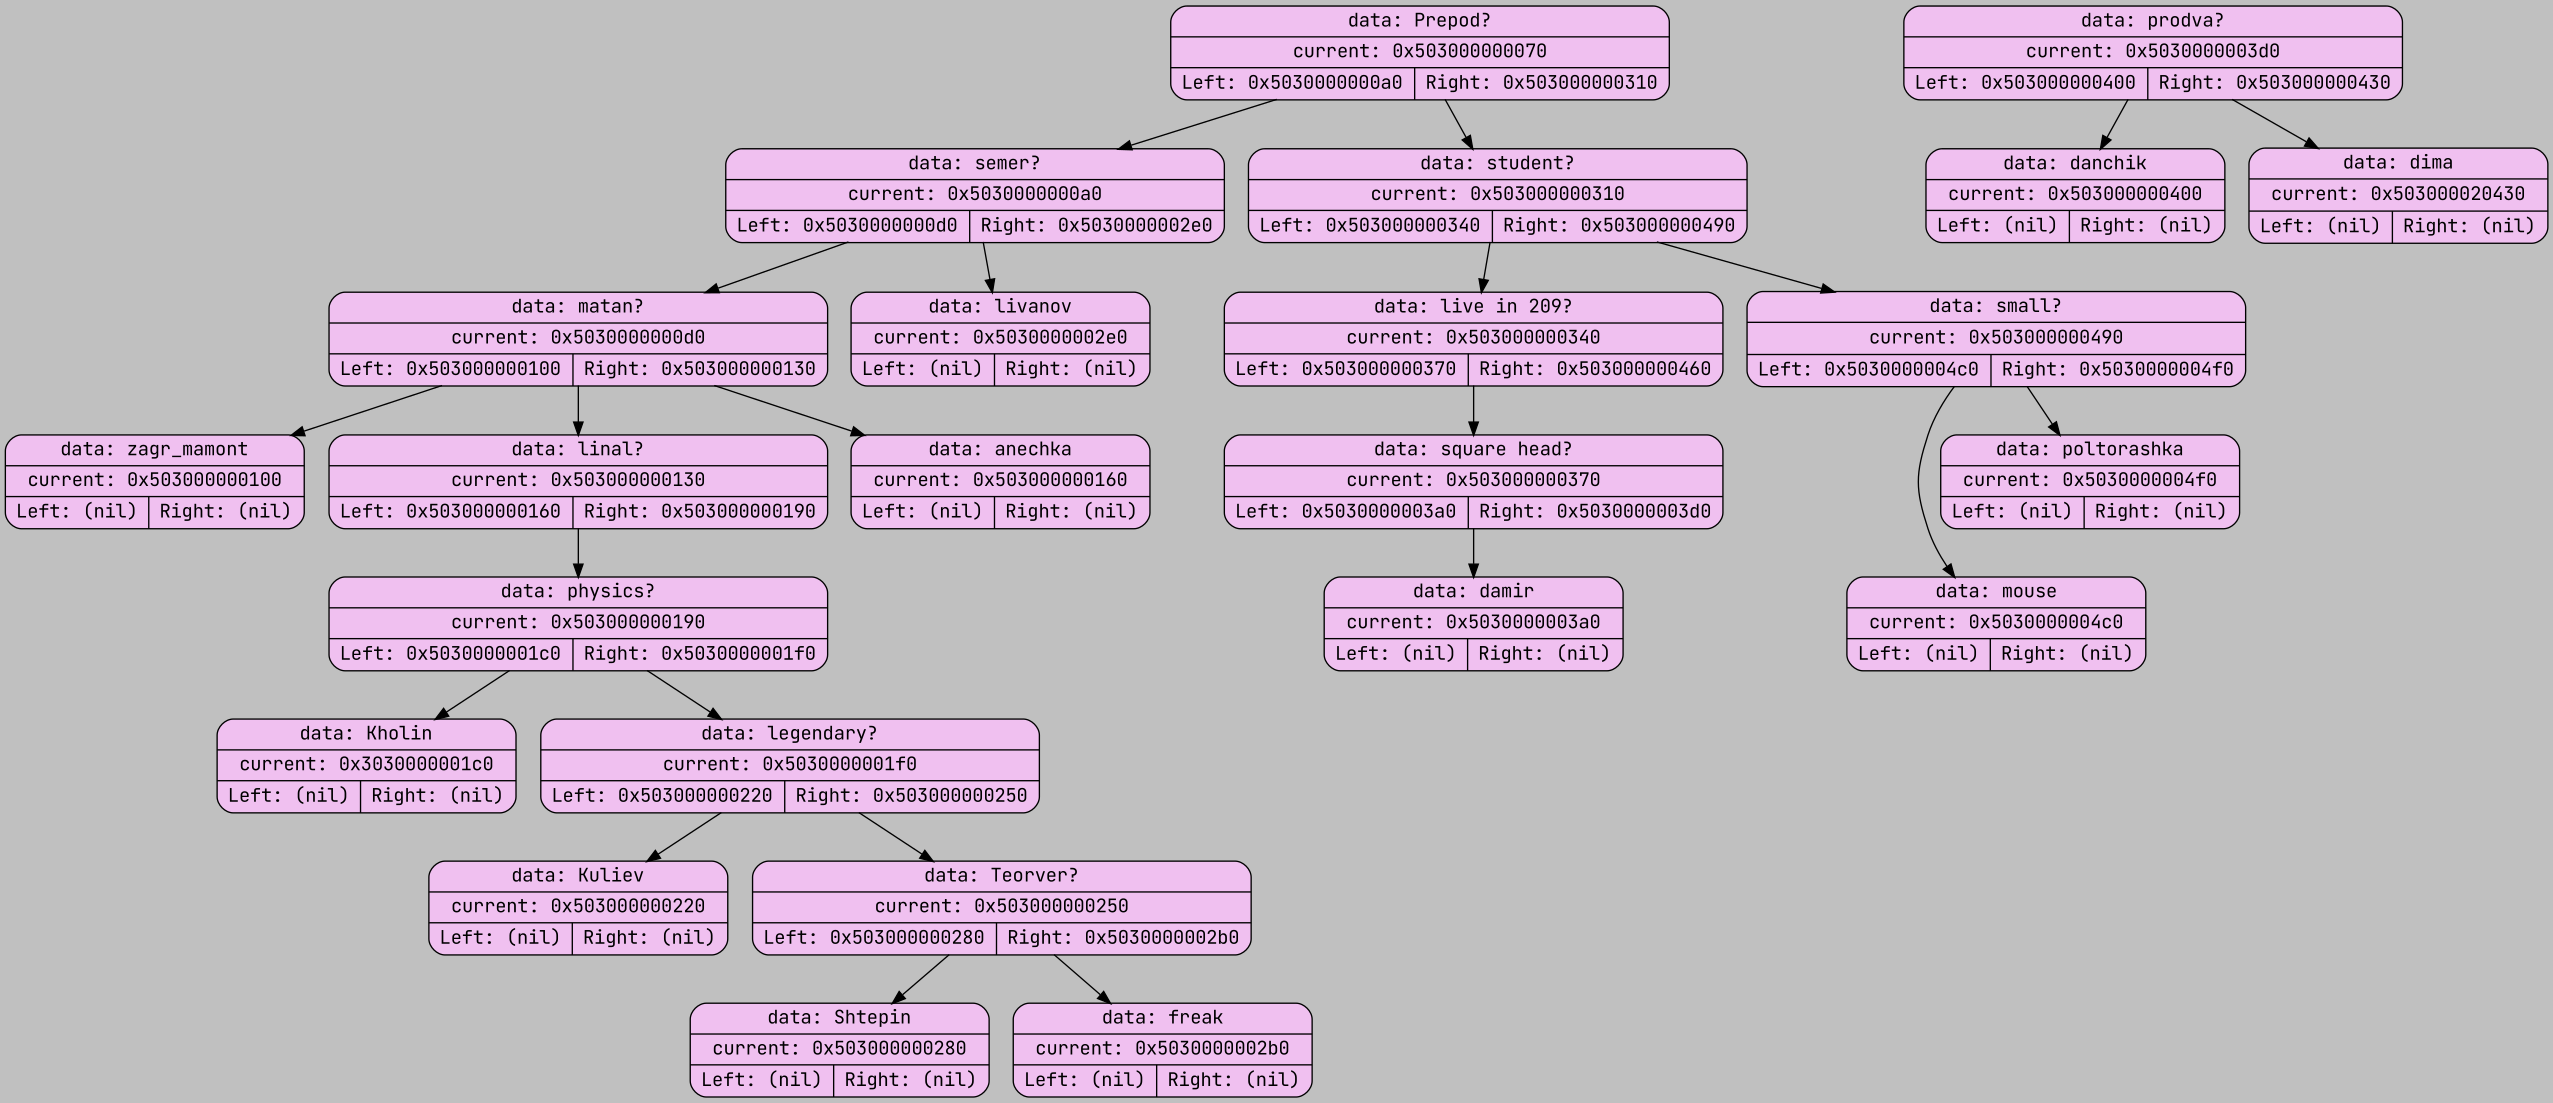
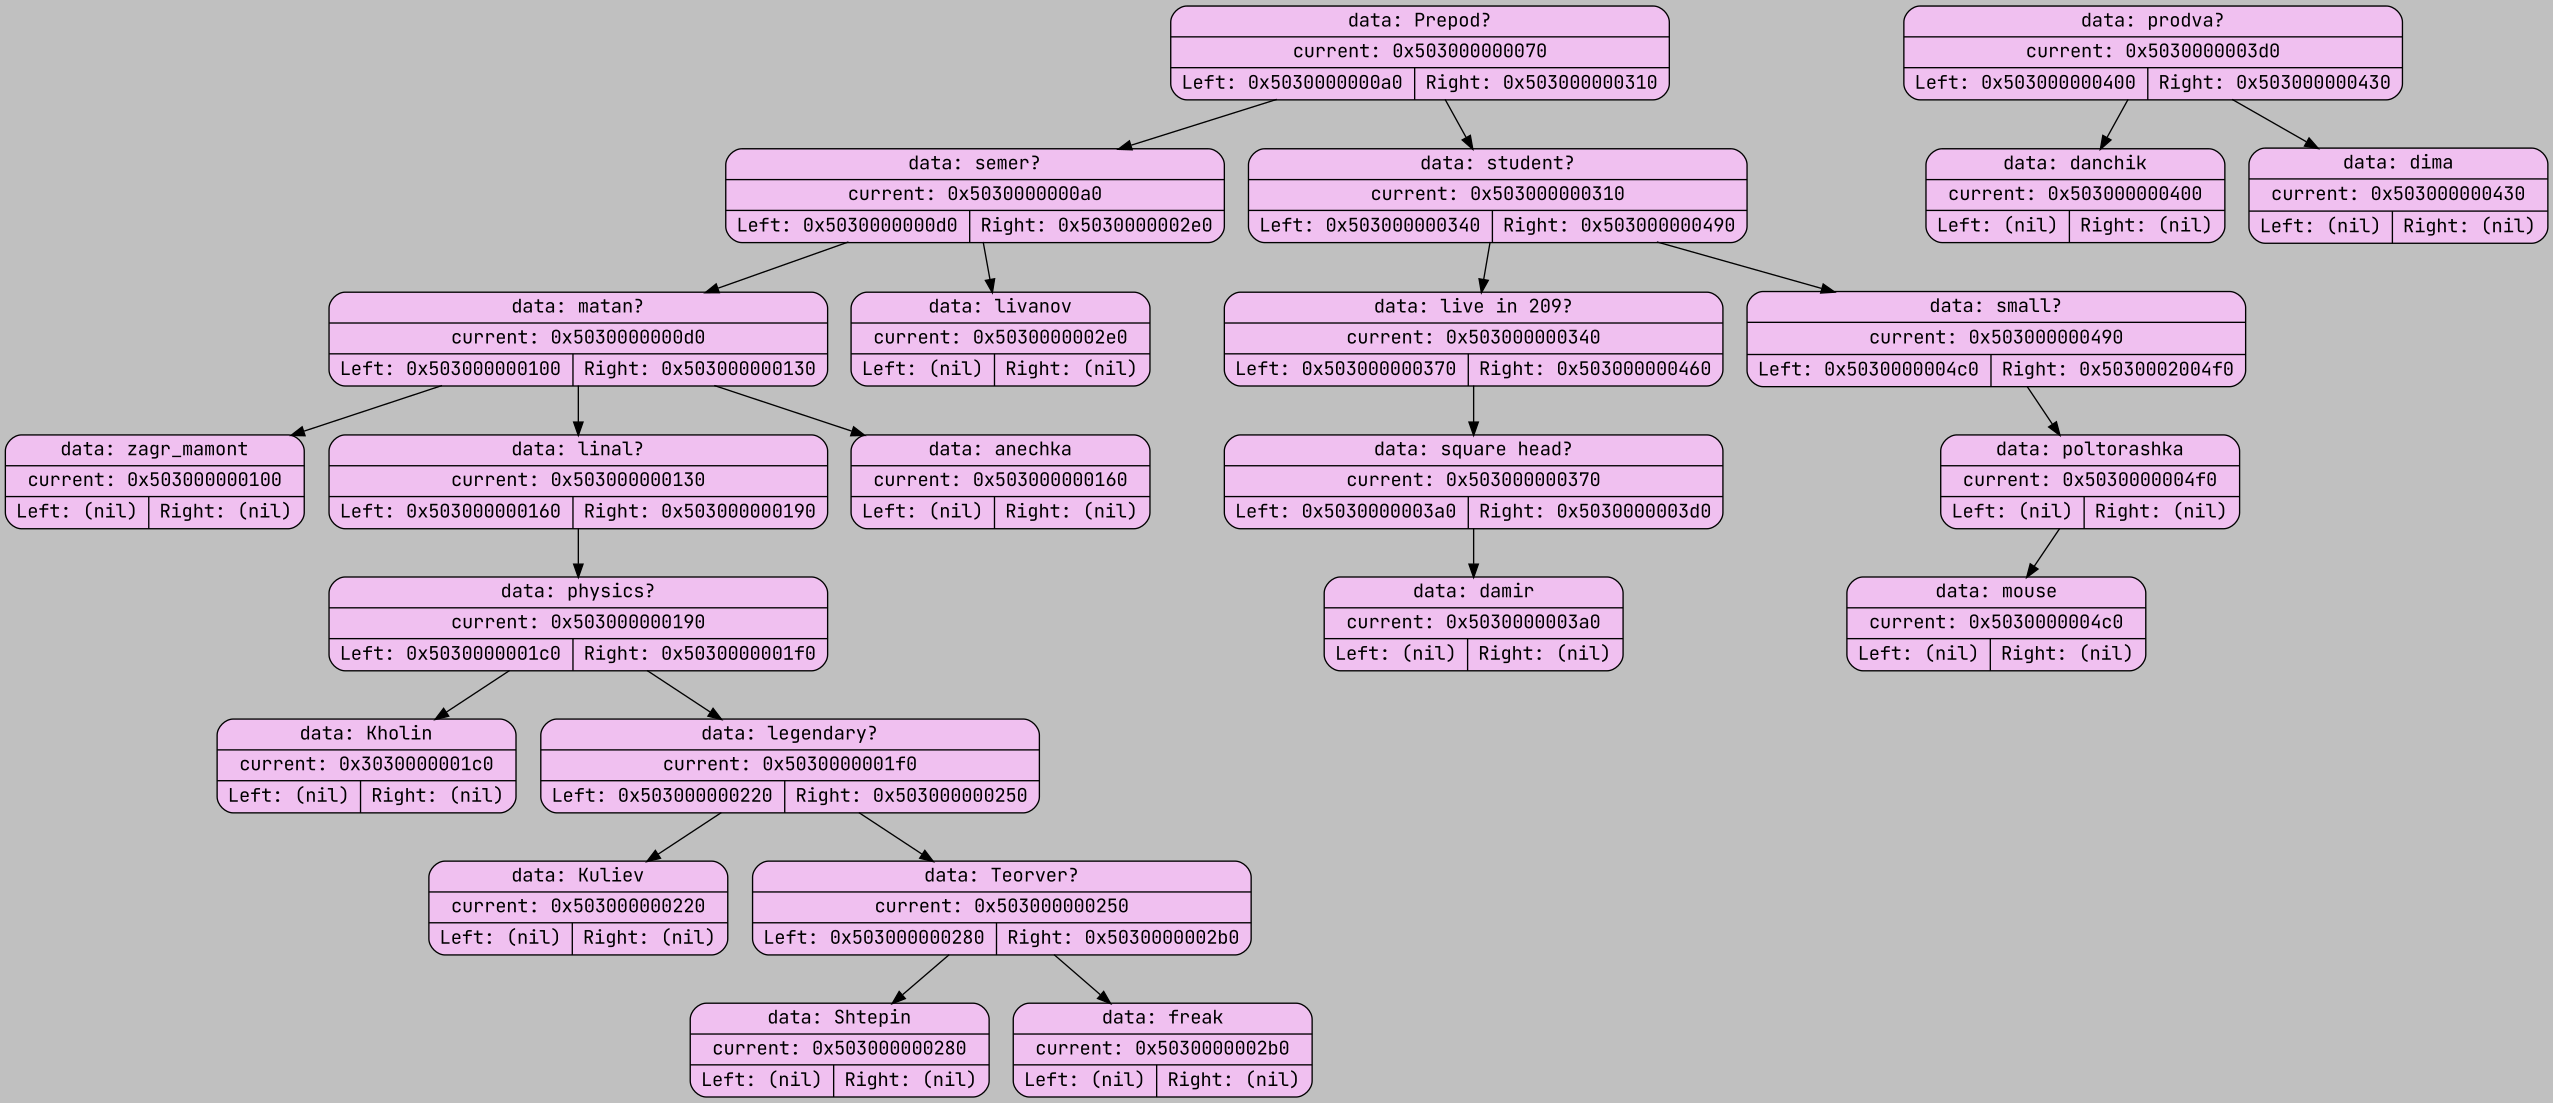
node "data: dima": text "current: 0x503000020430" -> "current: 0x503000000430"
node "data: small?": text "Right: 0x5030000004f0" -> "Right: 0x5030002004f0"
edge "data: small?" -> "data: mouse": now "data: poltorashka" -> "data: mouse"
